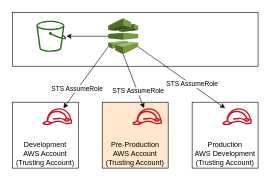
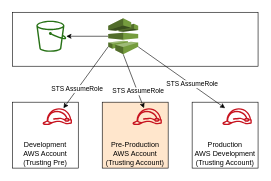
node "Development AWS Account (Trusting Account)": label "Development AWS Account (Trusting Account)" -> "Development AWS Account (Trusting Pre)"
